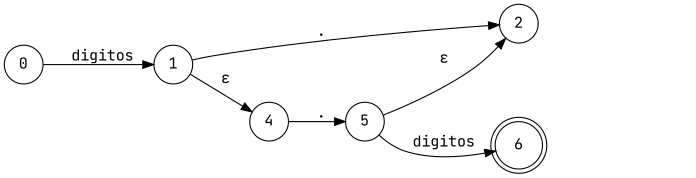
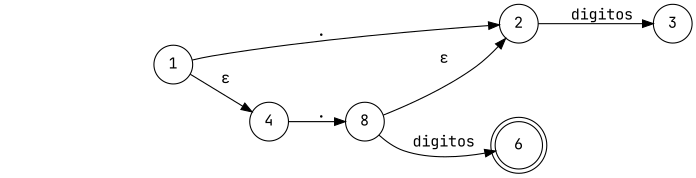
node "3": added
node "0": removed
node "5": label "5" -> "8"
